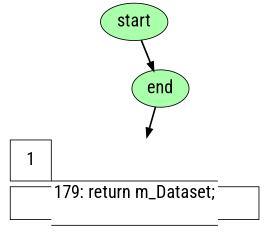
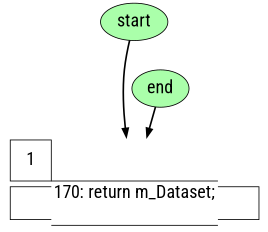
edge "start" -> "end": now "start" -> "1"
node "1": text "179: return m_Dataset;" -> "170: return m_Dataset;"
